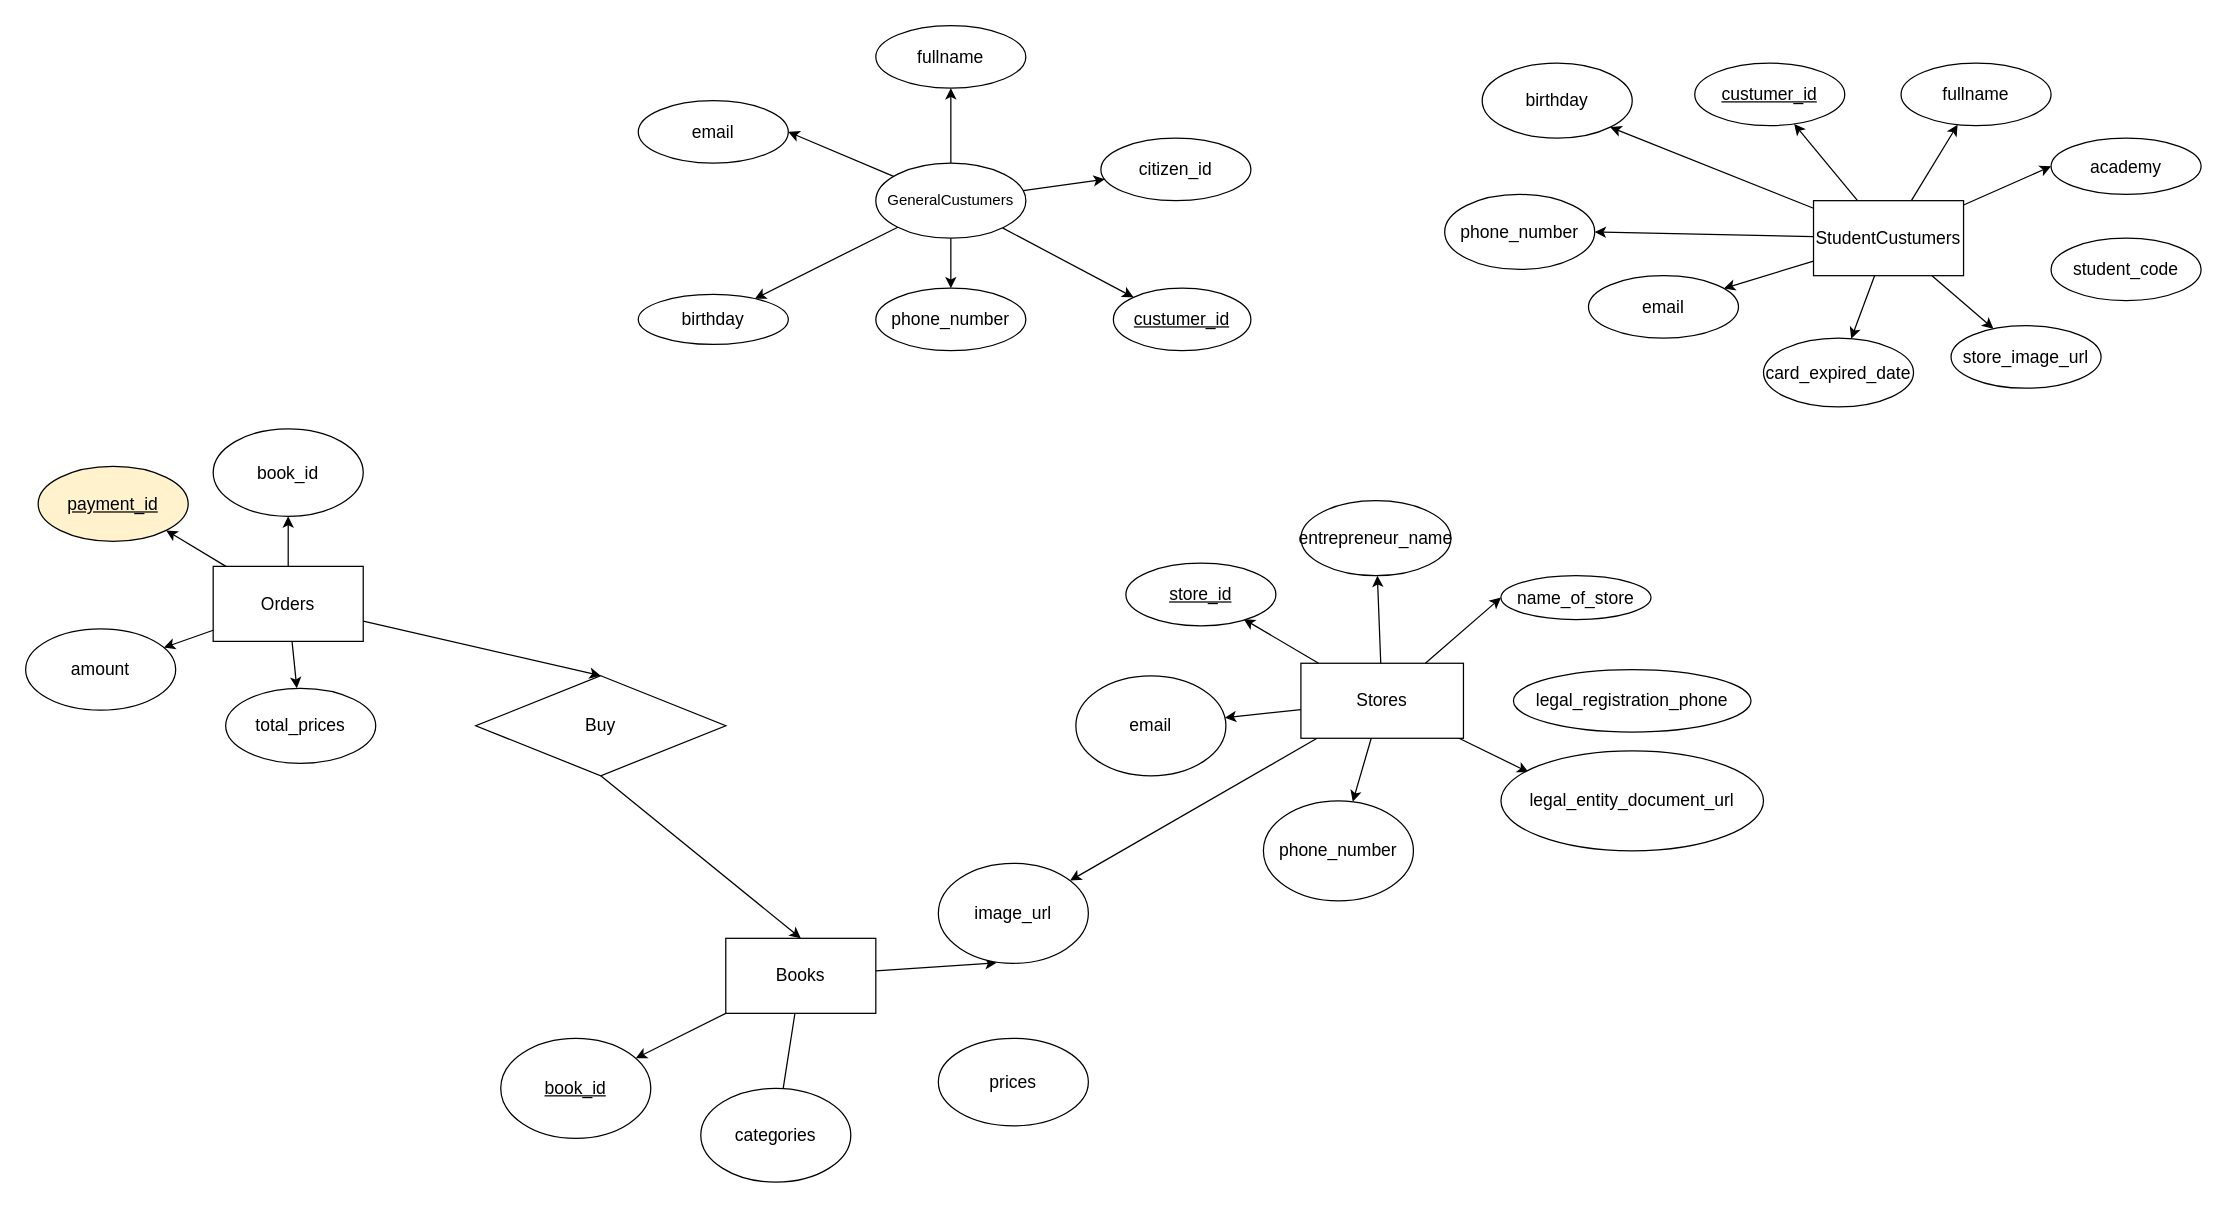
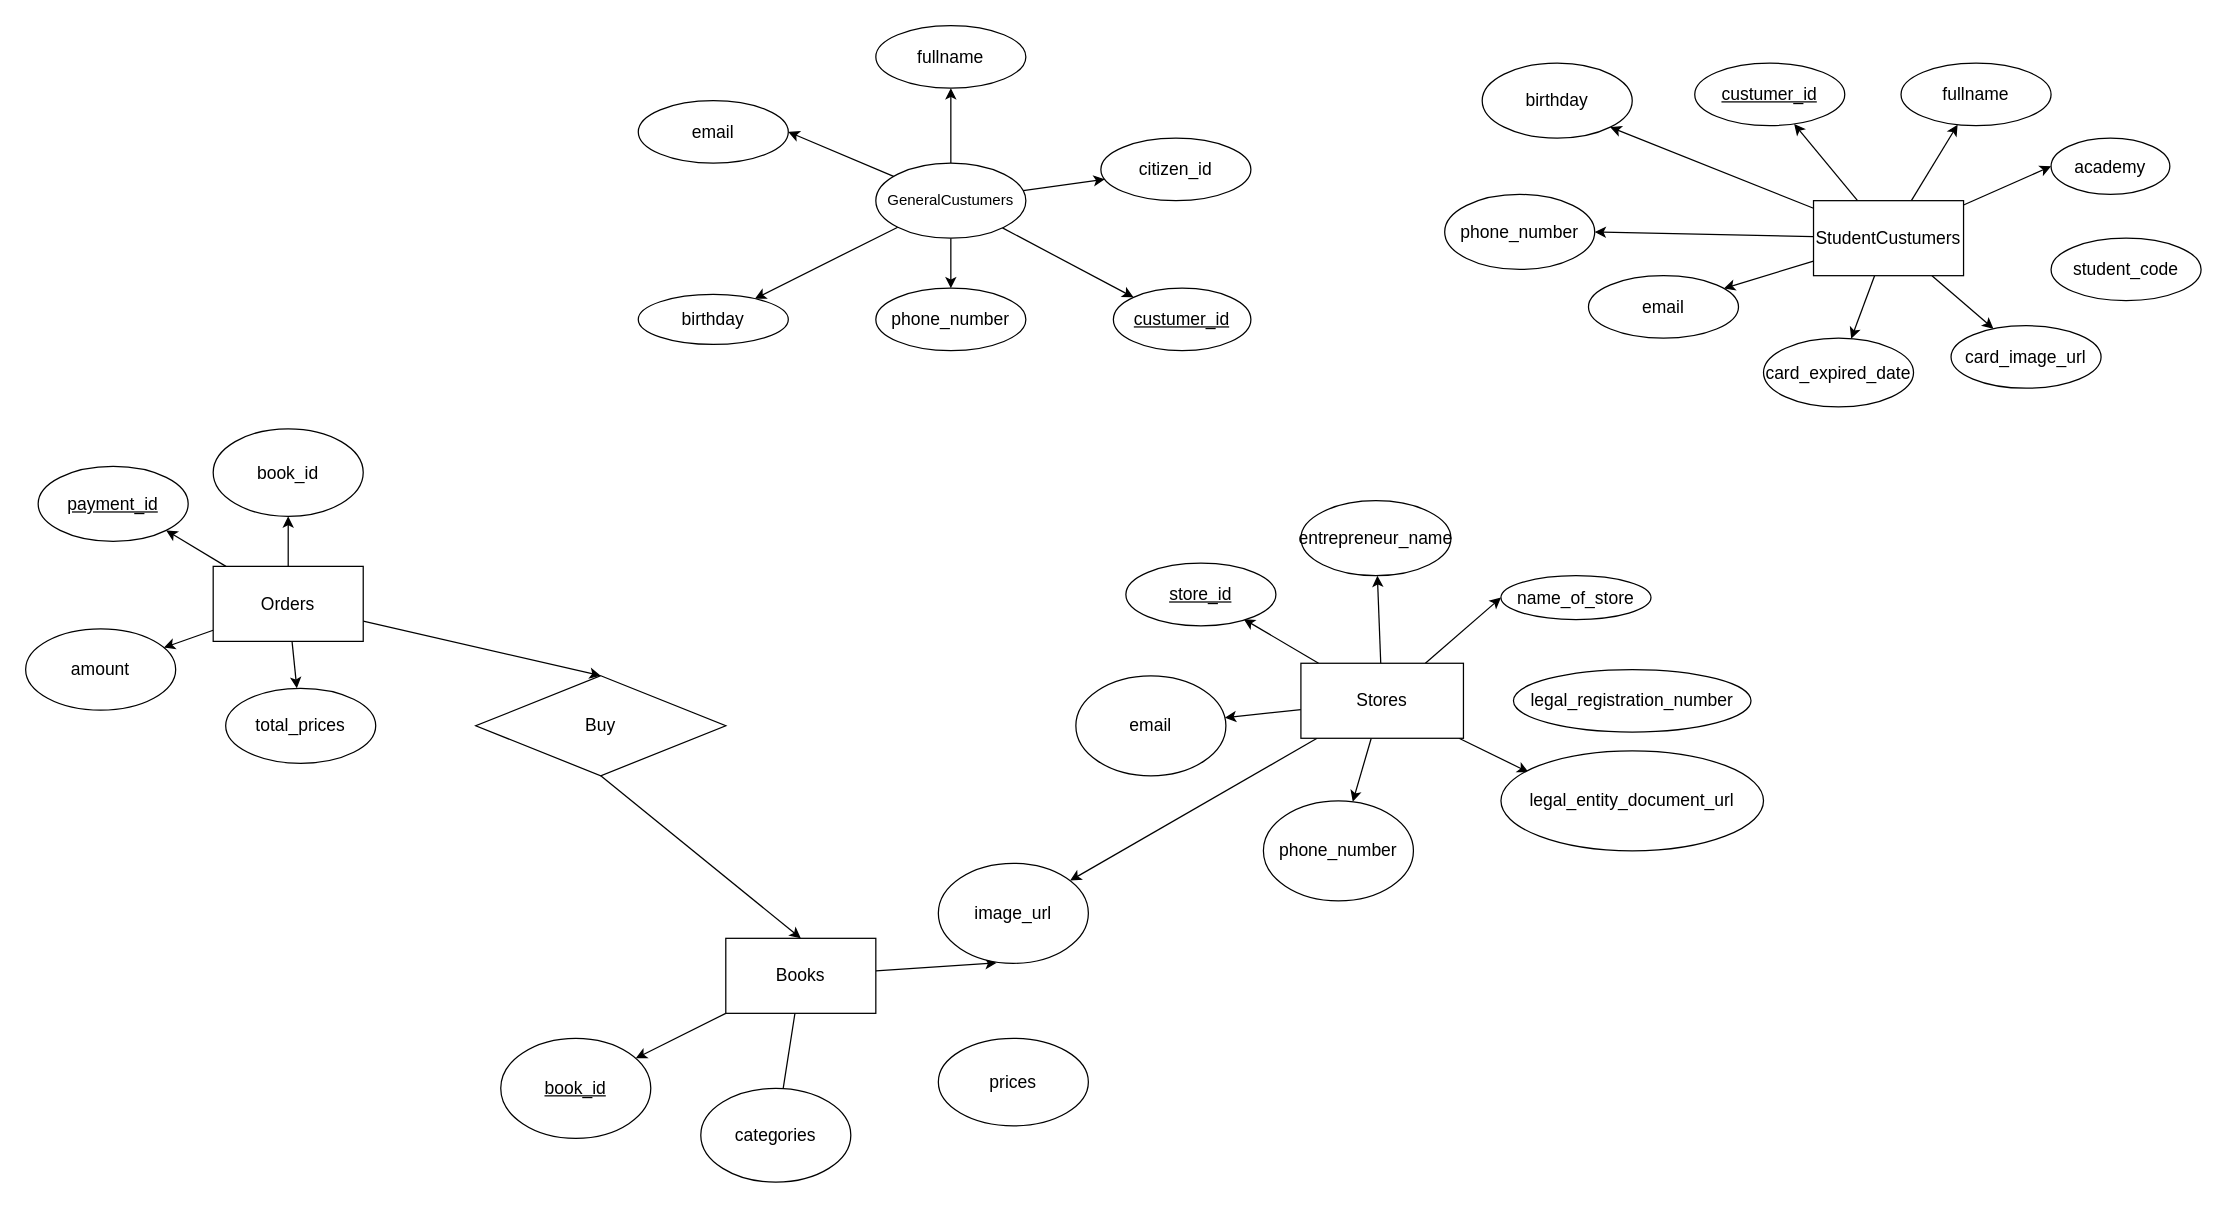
node "academy": size 150x56 -> 119x56
node "store_image_url": label "store_image_url" -> "card_image_url"
node "payment_id": fillcolor #fff2cc -> #ffffff
node "legal_registration_phone": label "legal_registration_phone" -> "legal_registration_number"
